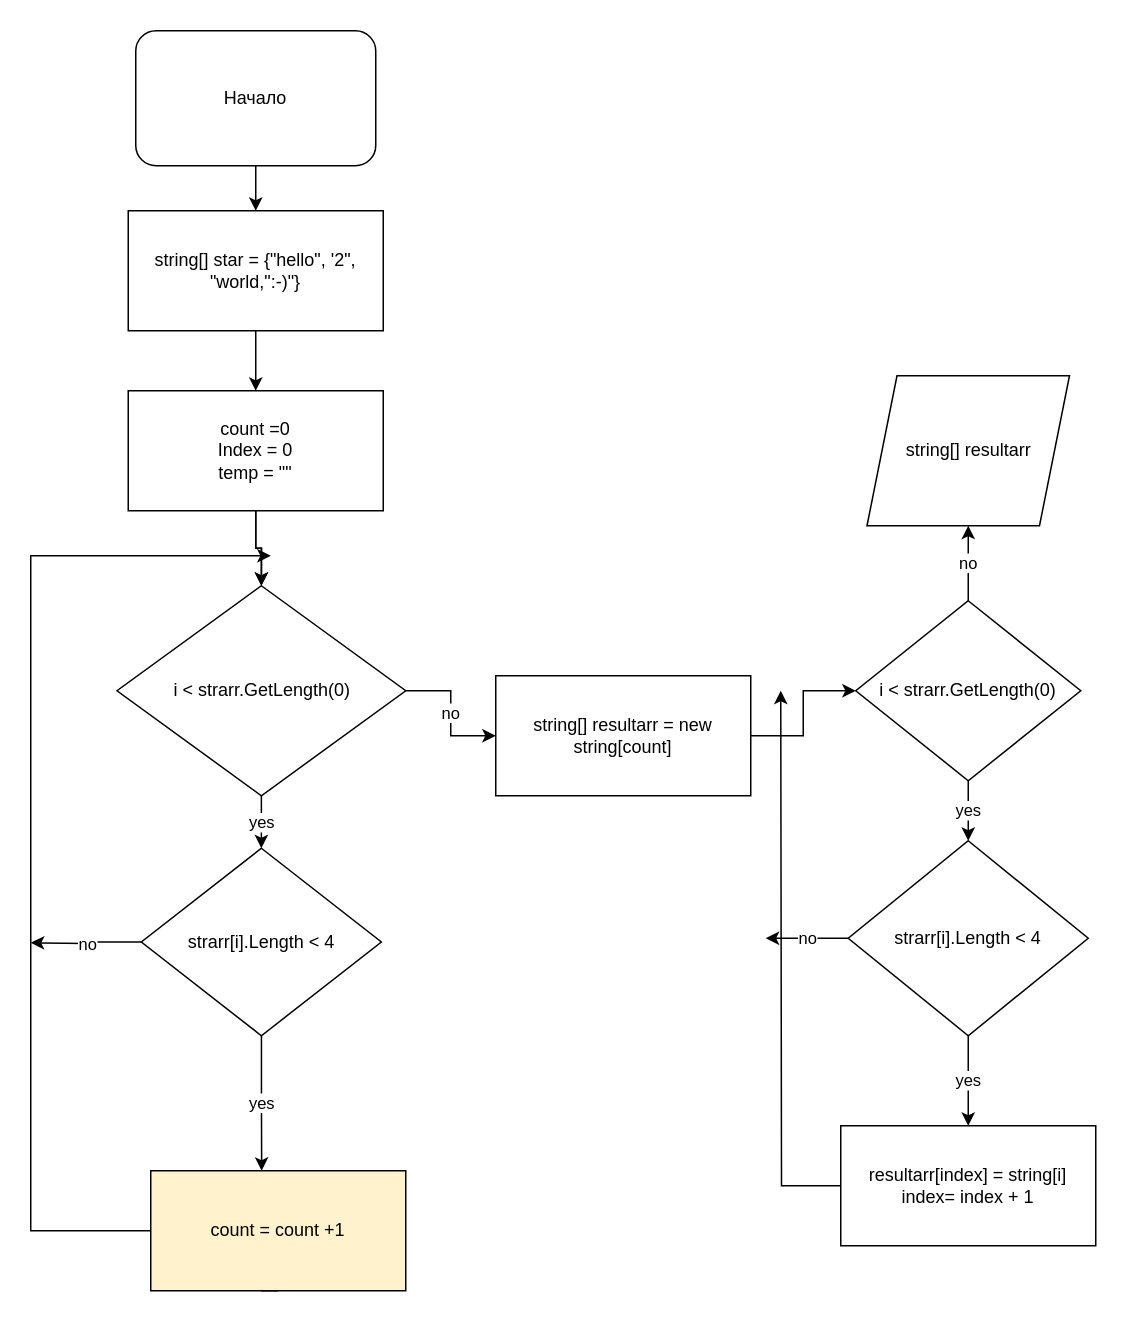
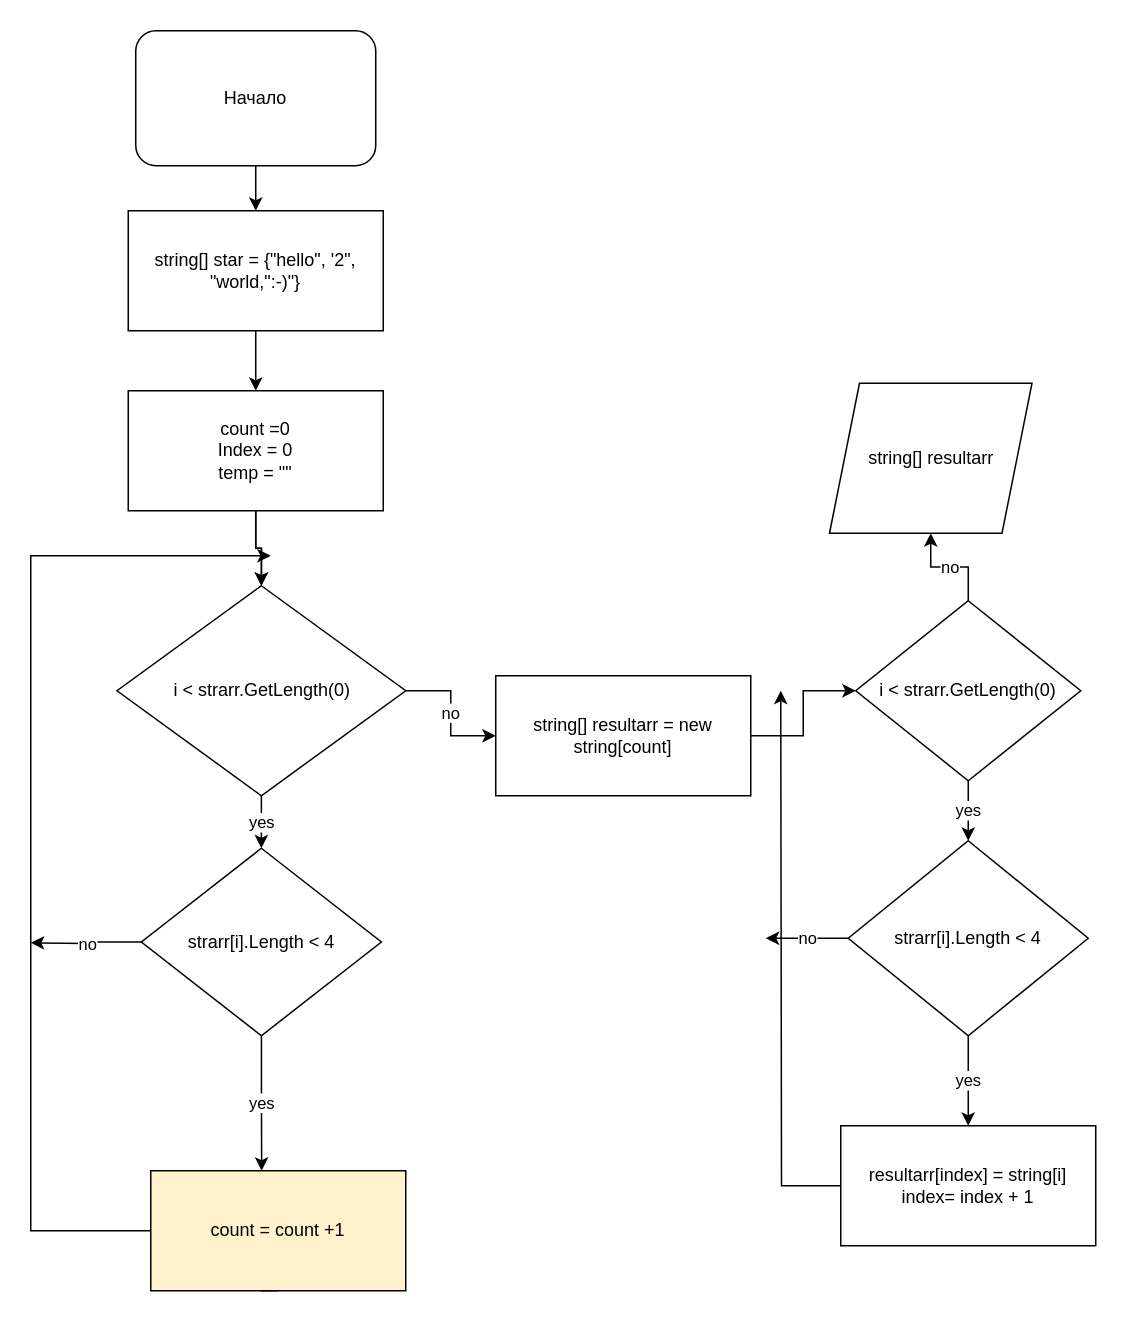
node "string[] resultarr": moved (968, 451) -> (931, 458)
